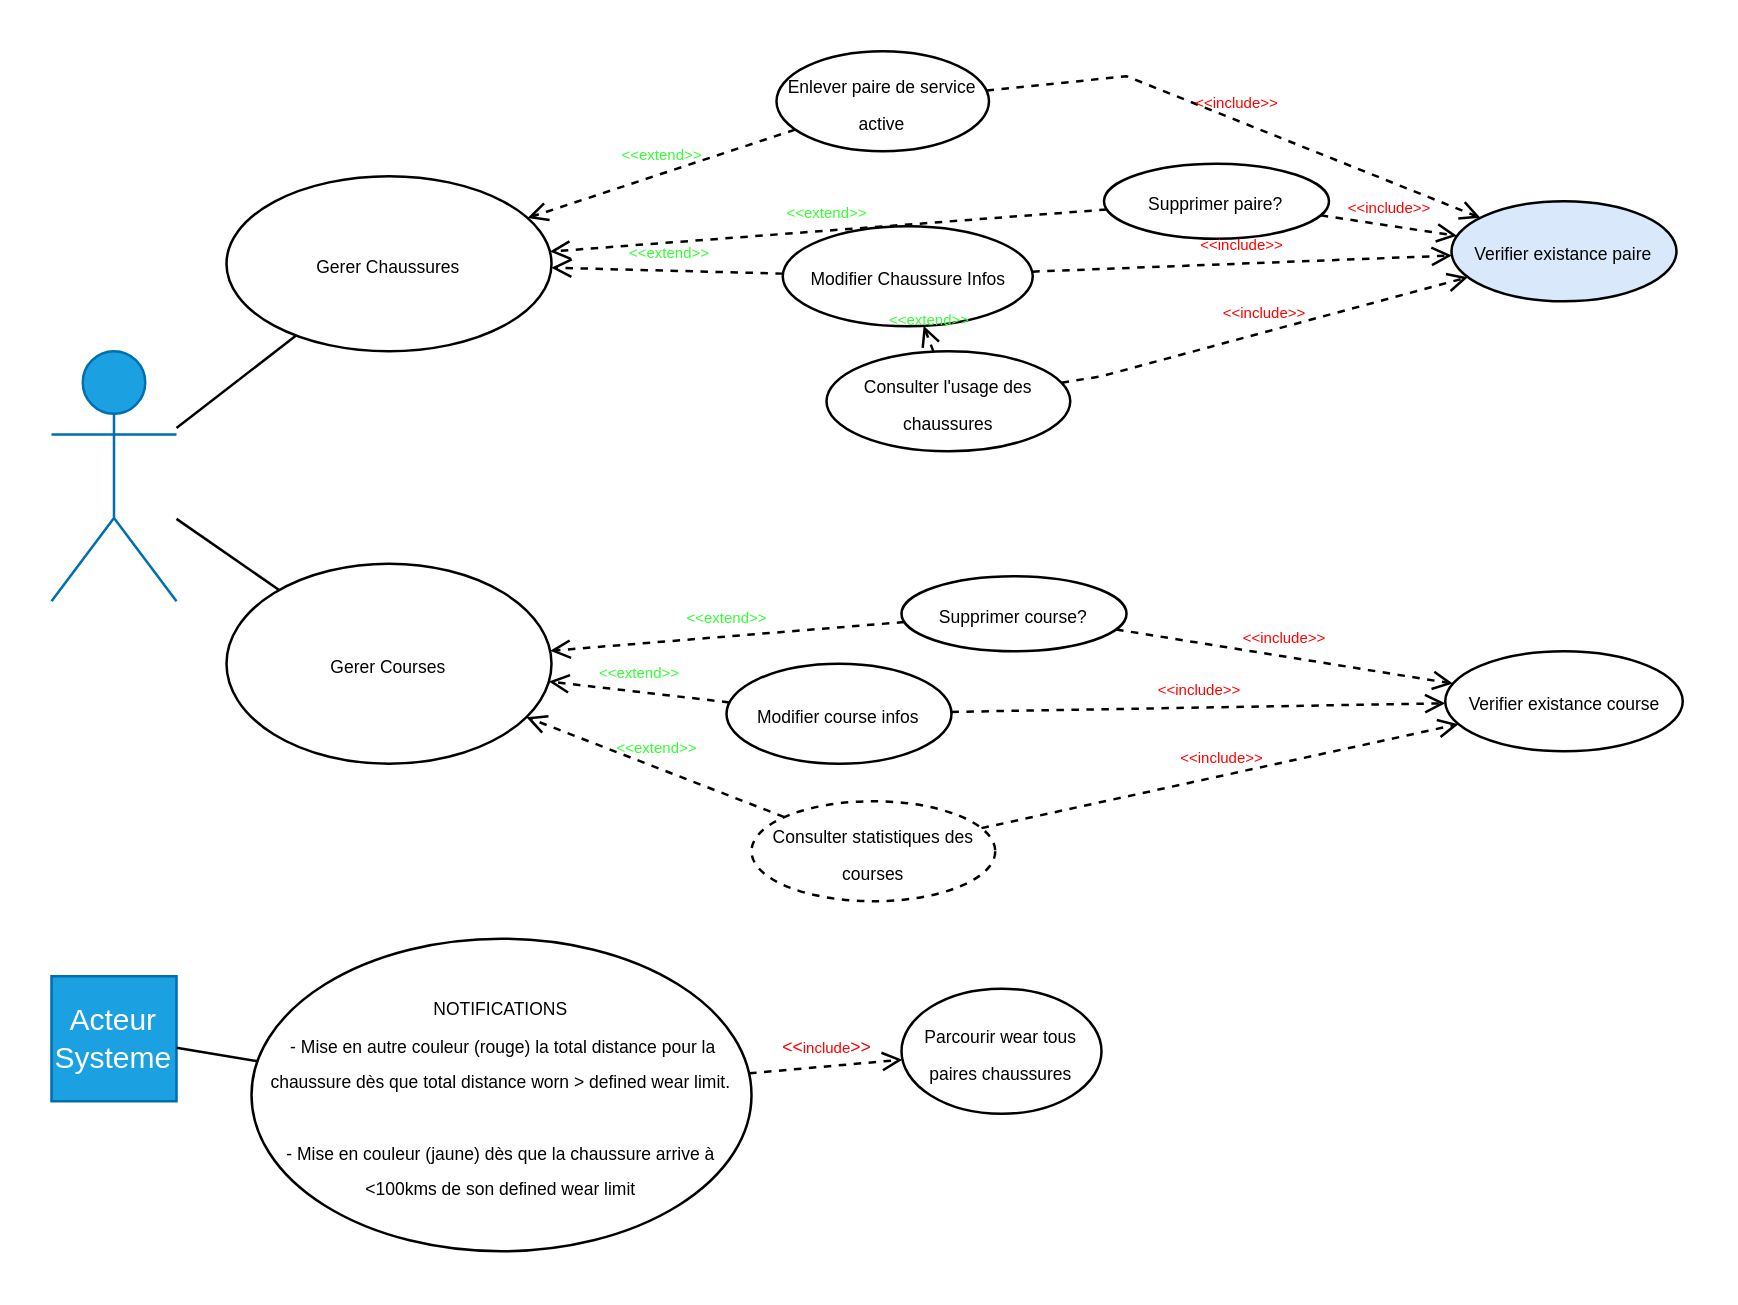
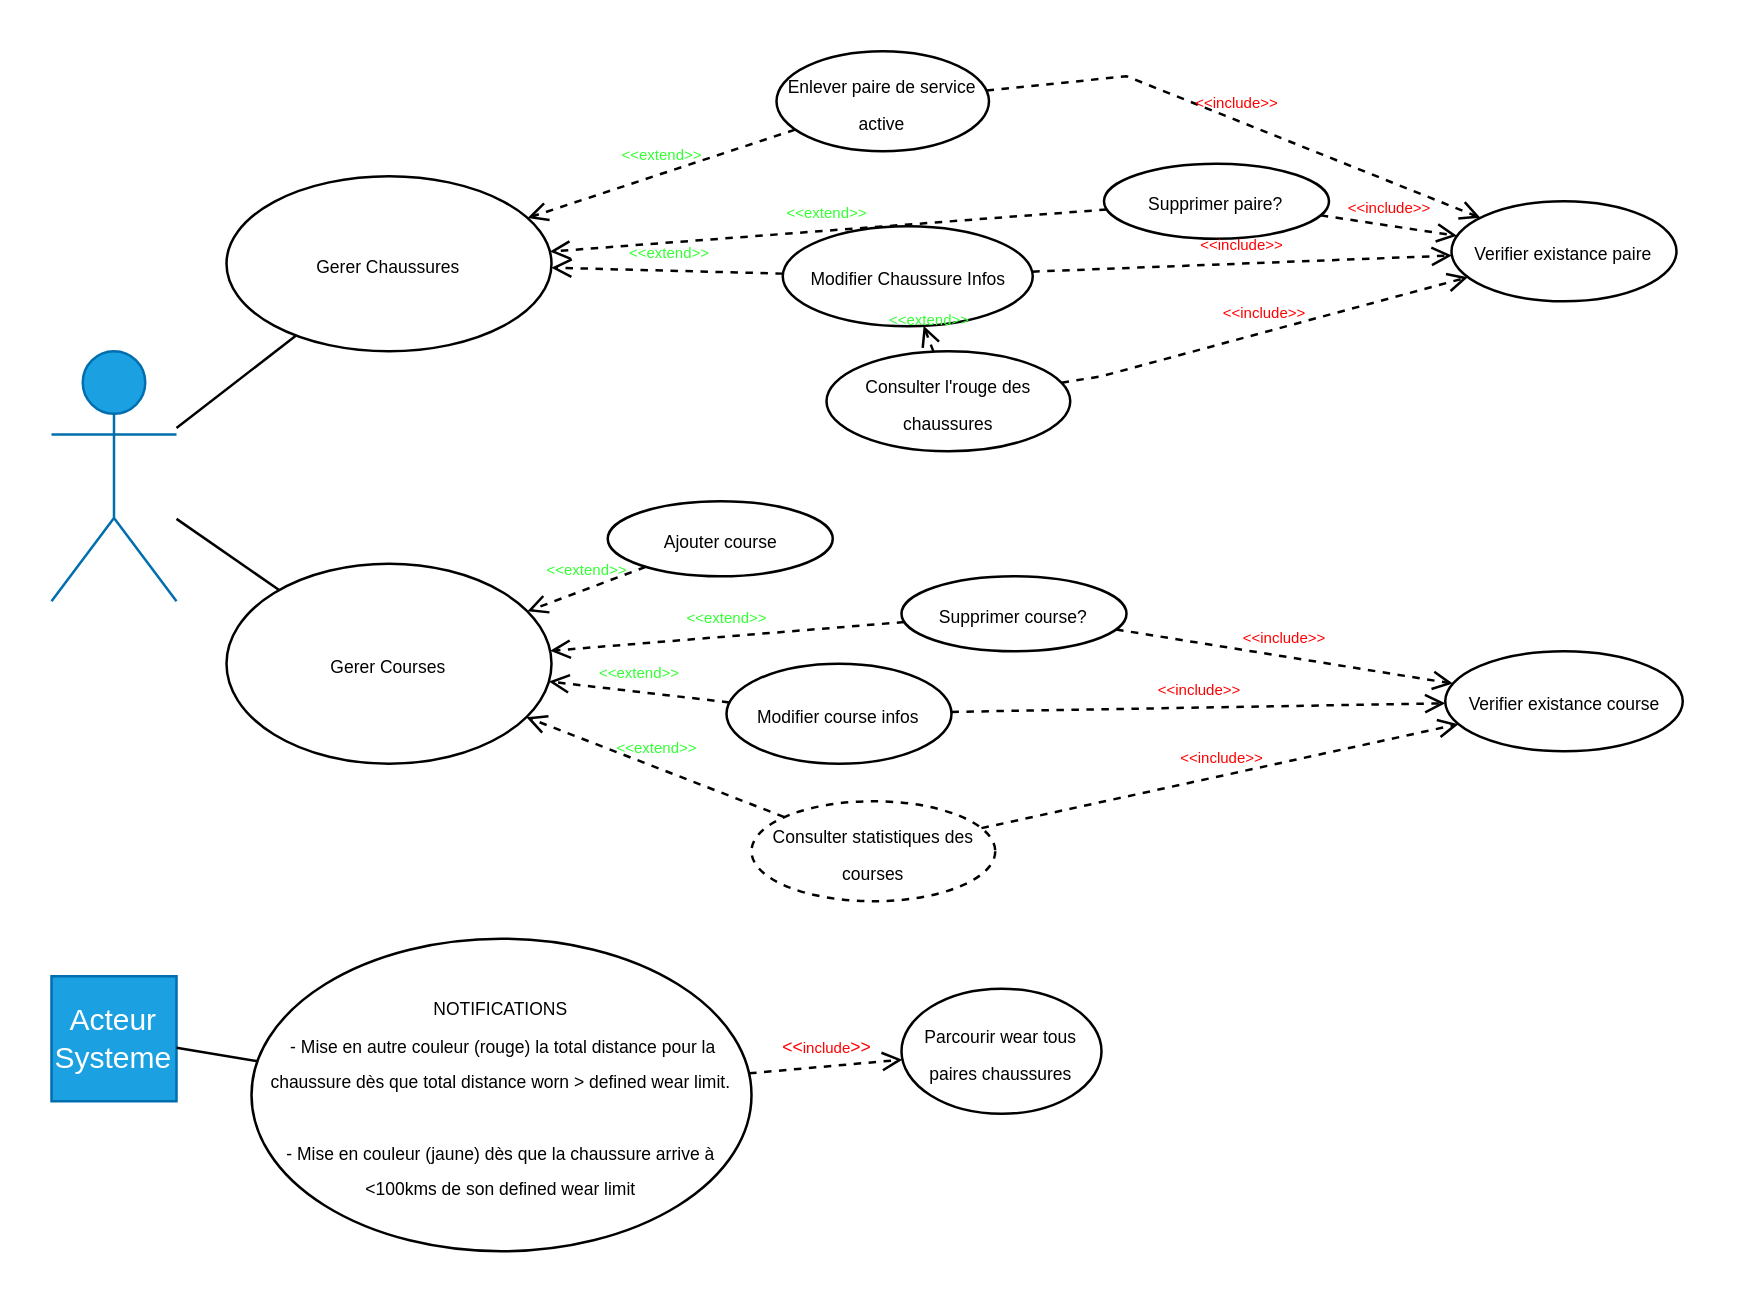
node "Verifier existance paire": fillcolor #dae8fc -> #ffffff
node "Consulter l'usage des chaussures": label "Consulter l'usage des chaussures" -> "Consulter l'rouge des chaussures"
node "Ajouter course": added
edge "Ajouter course" -> "Gerer Courses": added, label "<<extend>>"
